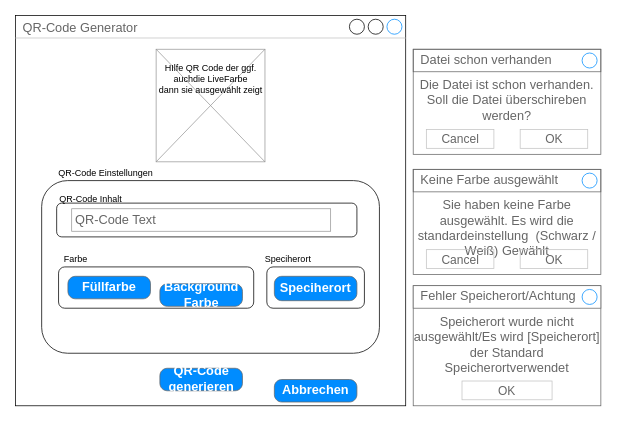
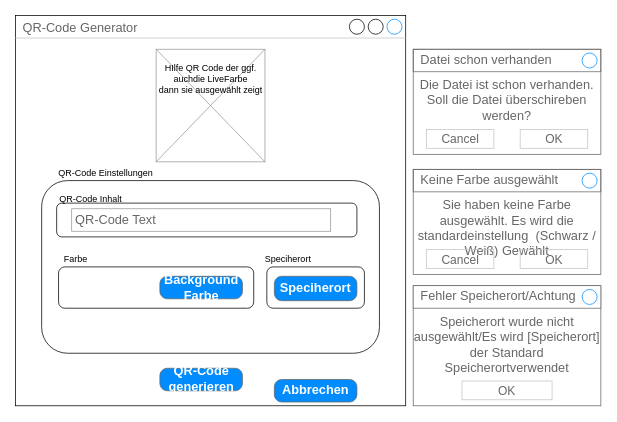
node "Füllfarbe": removed
node "Background Farbe": moved (201, 295) -> (201, 287)
